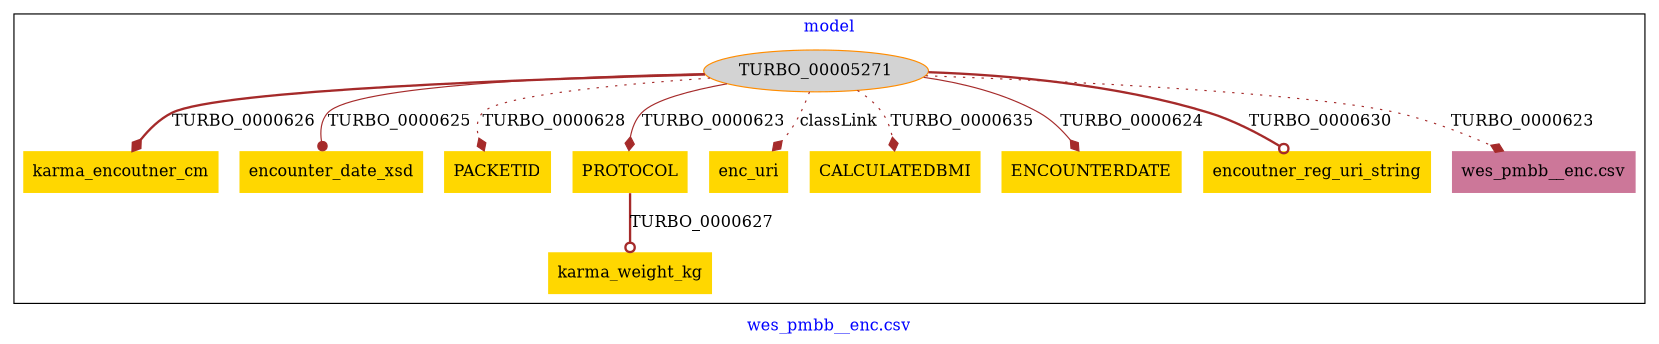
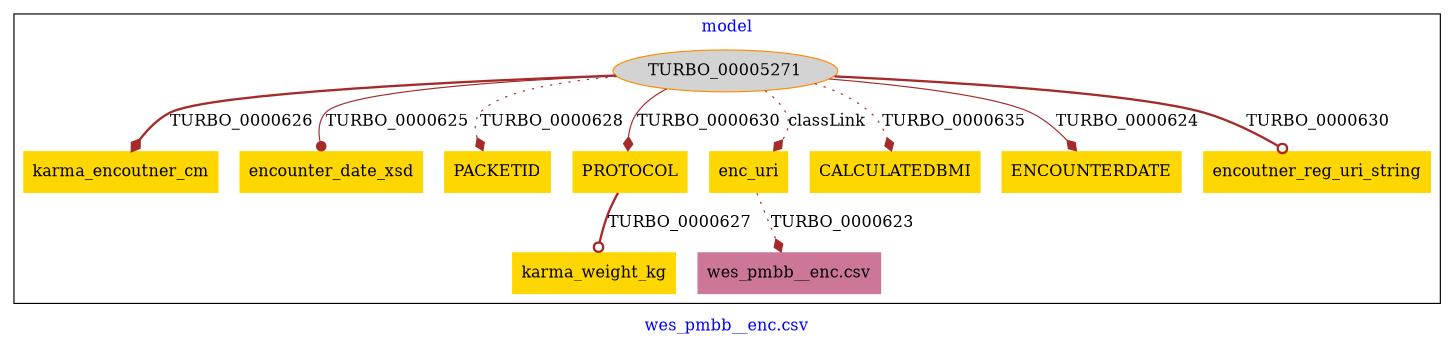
edge "TURBO_00005271" -> "wes_pmbb__enc.csv": now "enc_uri" -> "wes_pmbb__enc.csv"
edge "TURBO_00005271" -> "PROTOCOL": label "TURBO_0000623" -> "TURBO_0000630"
